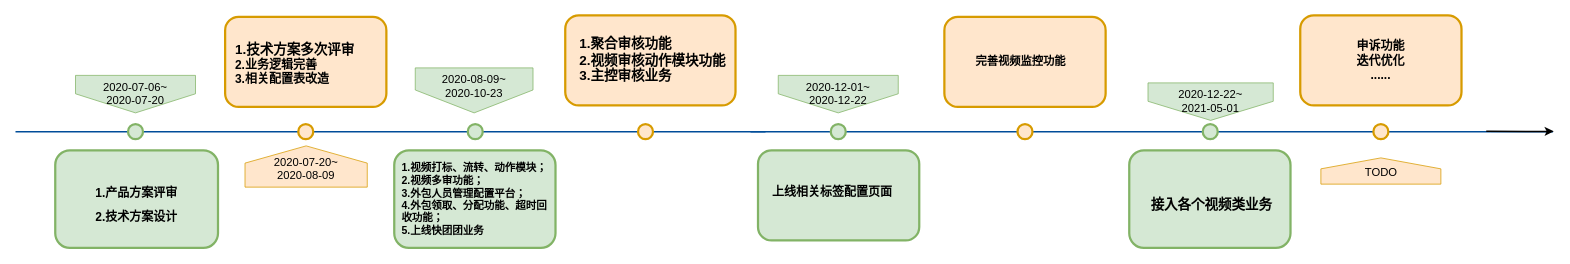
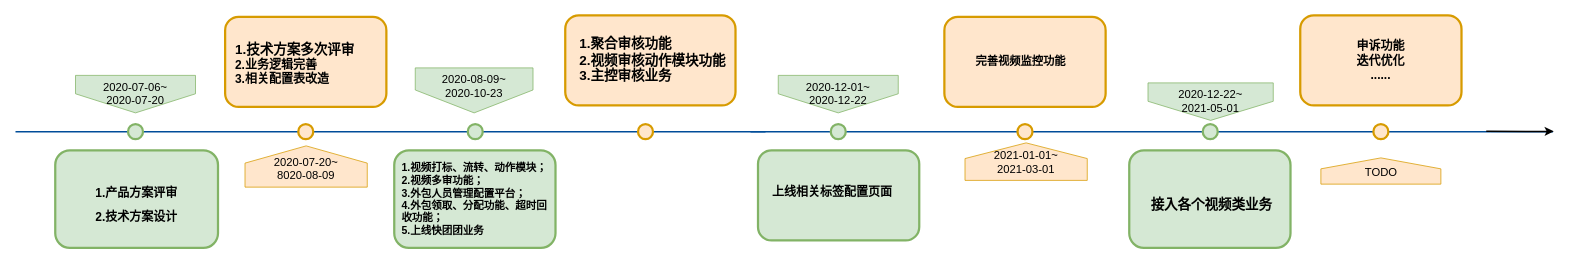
node "2021-01-01~ 2021-03-01": added
node "2020-07-20~ 2020-08-09": label "2020-07-20~ 2020-08-09" -> "2020-07-20~ 8020-08-09"
